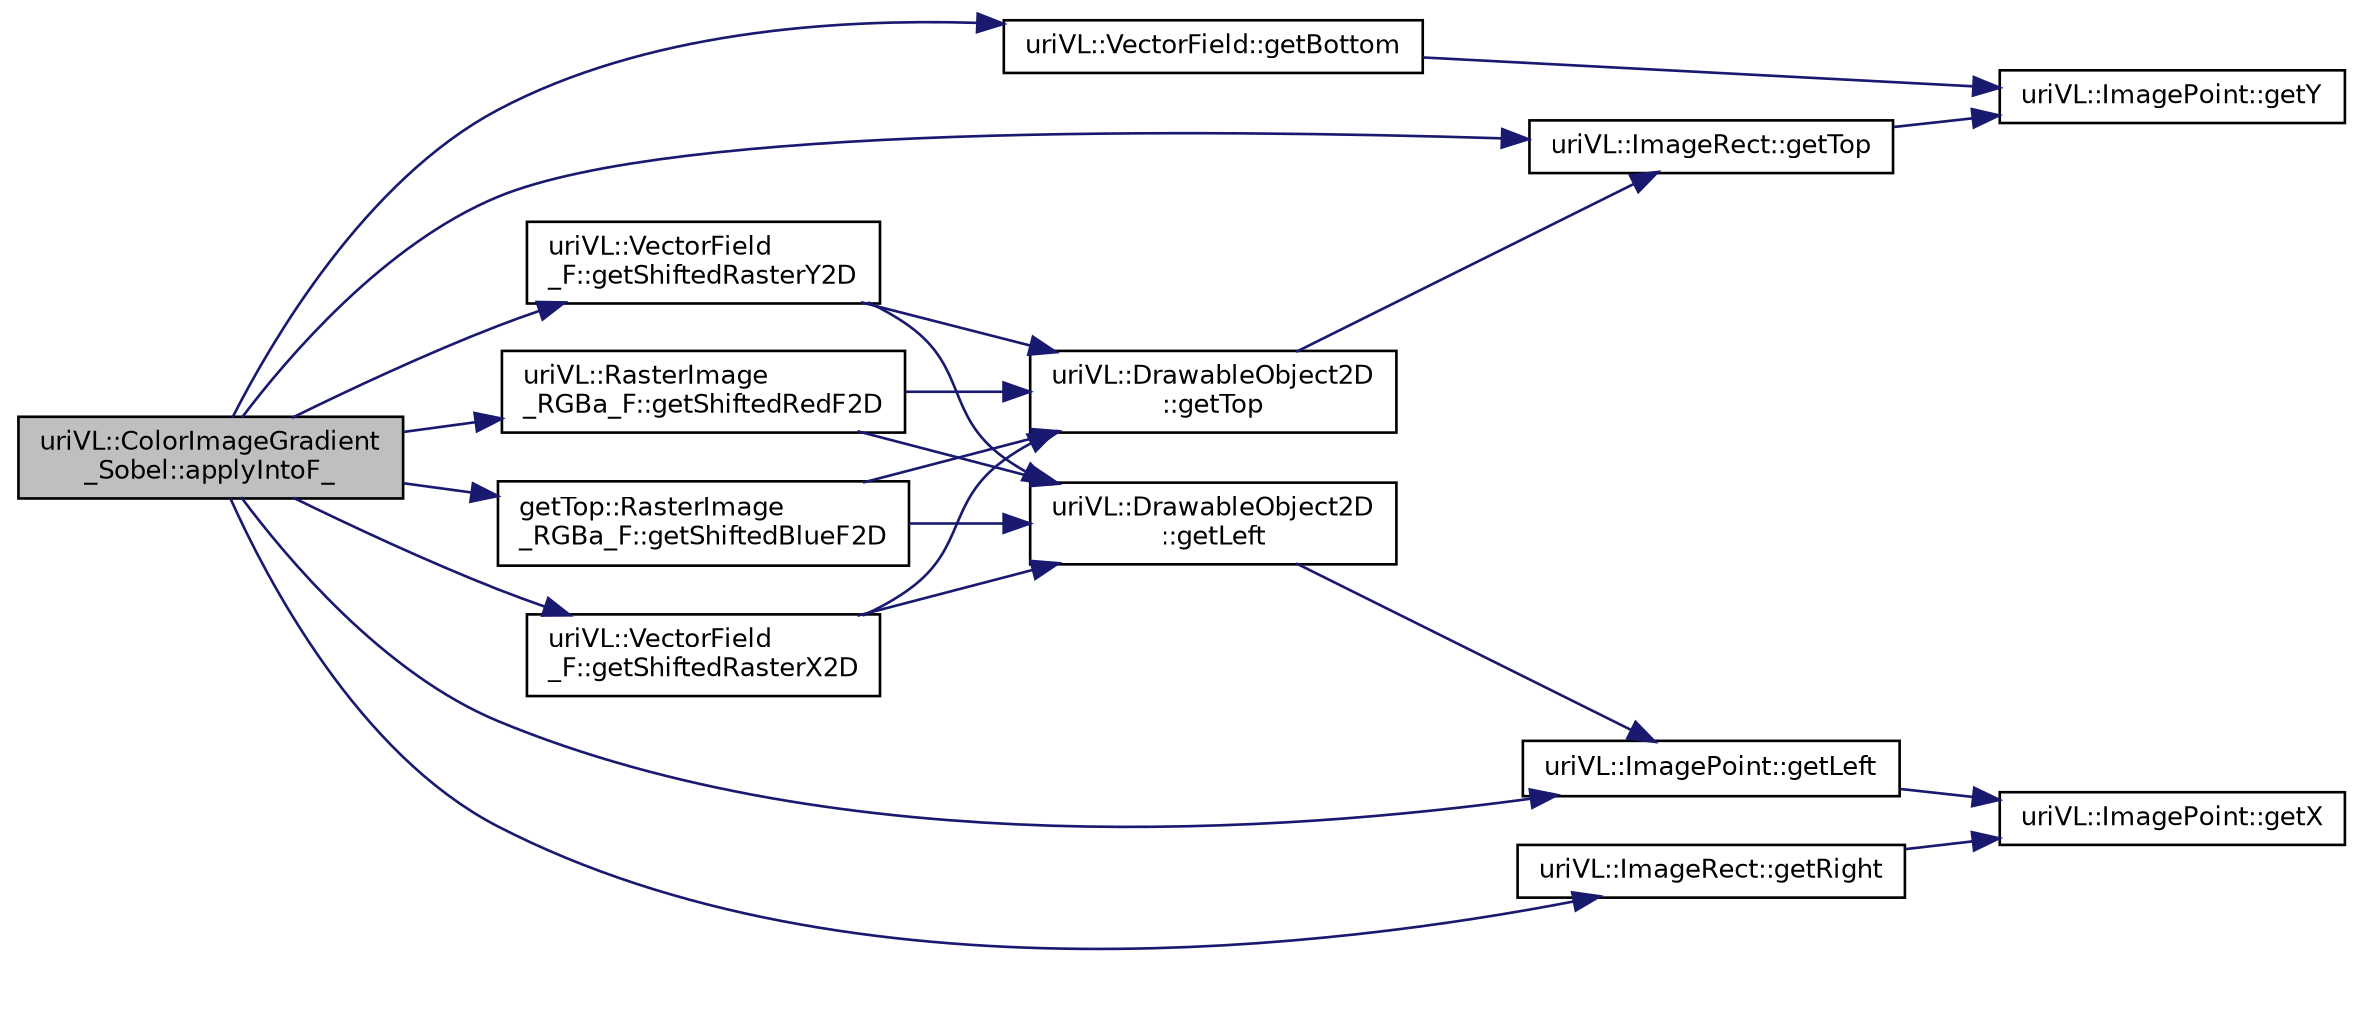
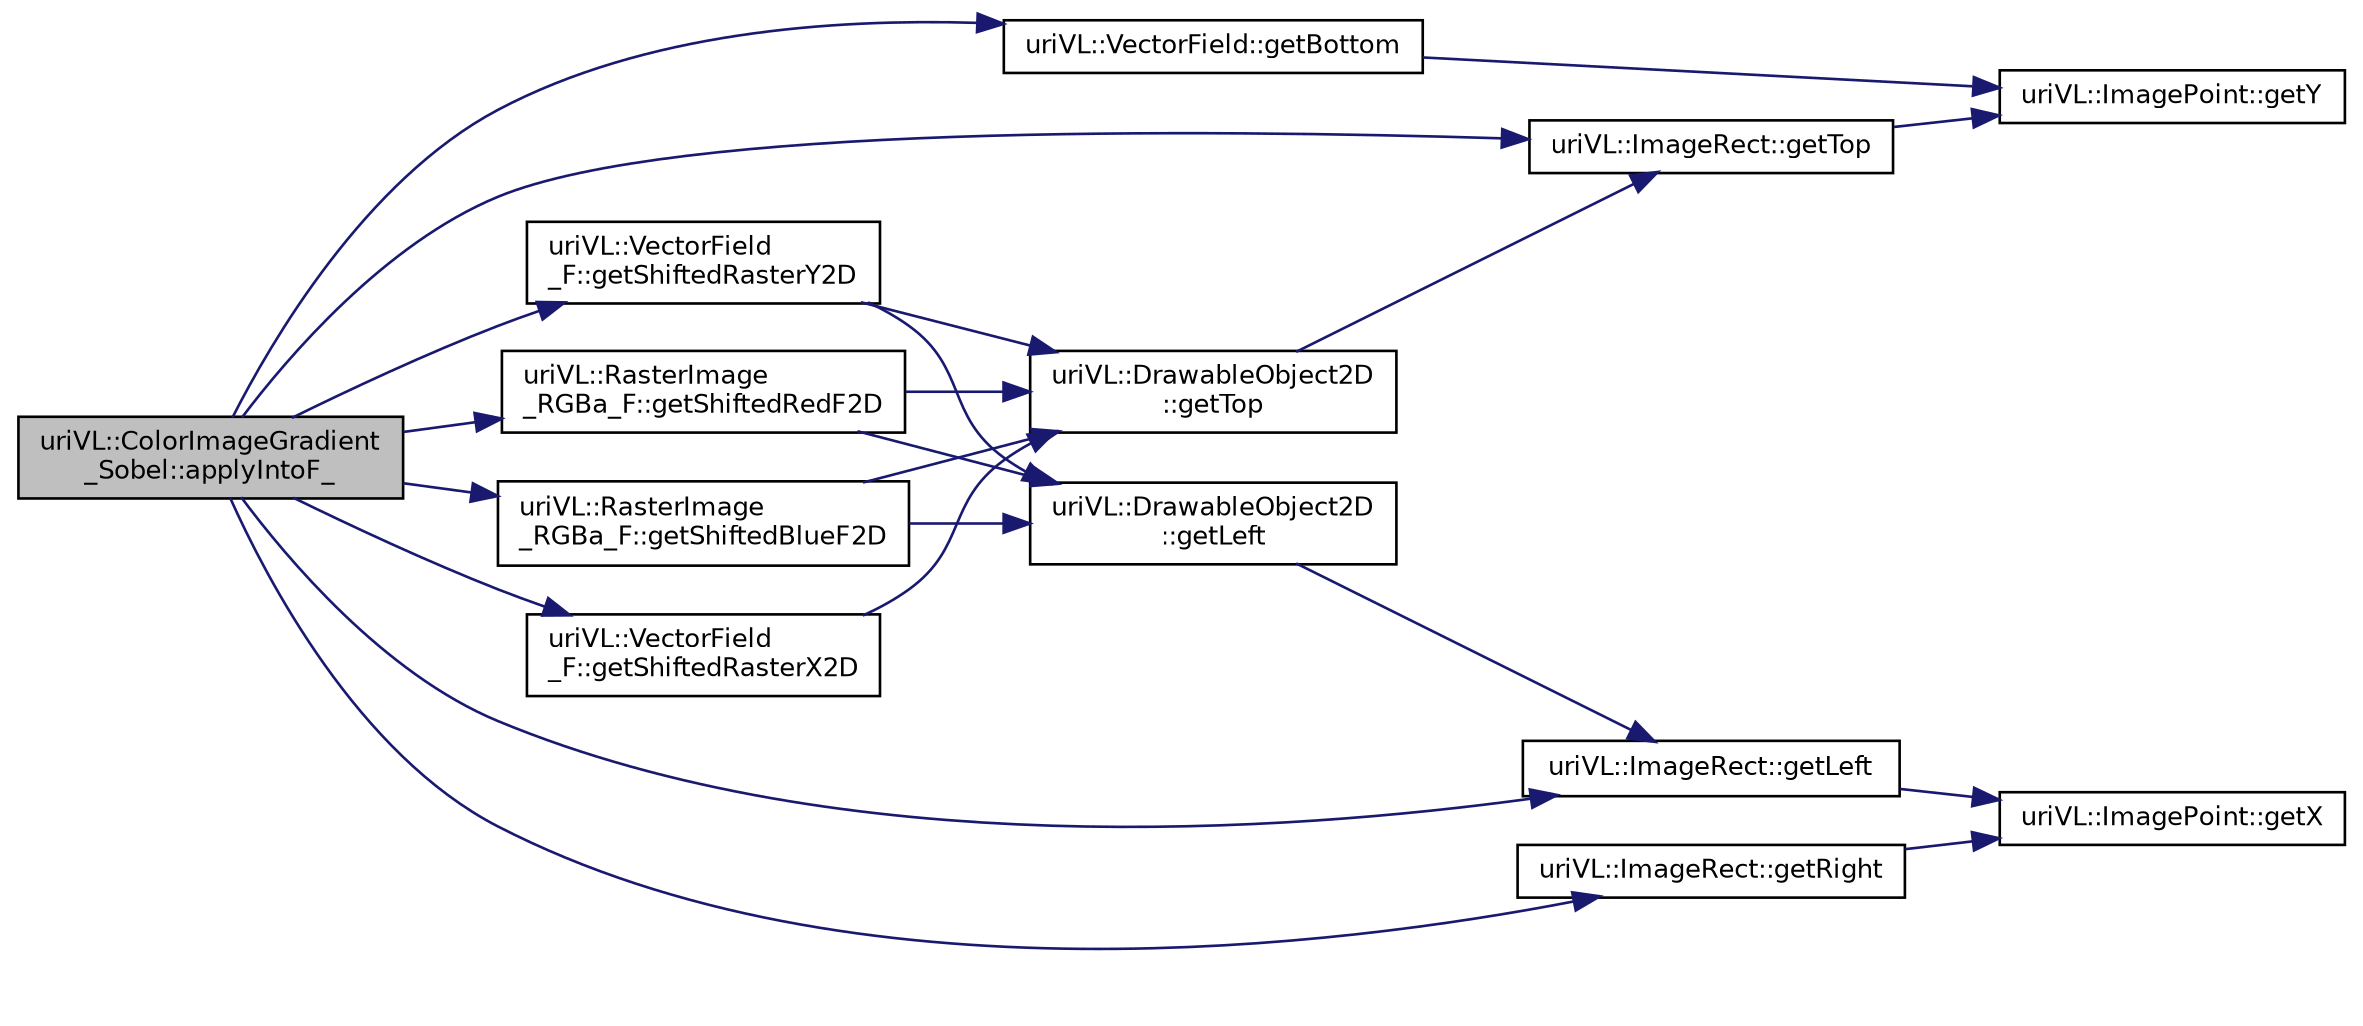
node "getTop::RasterImage _RGBa_F::getShiftedBlueF2D": label "getTop::RasterImage _RGBa_F::getShiftedBlueF2D" -> "uriVL::RasterImage _RGBa_F::getShiftedBlueF2D"
edge "uriVL::VectorField _F::getShiftedRasterX2D" -> "uriVL::DrawableObject2D ::getLeft": removed
node "uriVL::ImagePoint::getLeft": label "uriVL::ImagePoint::getLeft" -> "uriVL::ImageRect::getLeft"
